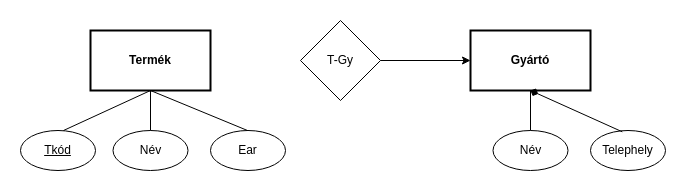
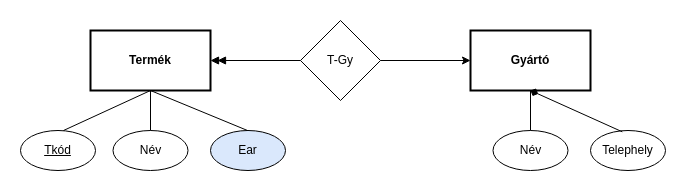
edge "T-Gy" -> "Termék": added
node "Ear": fillcolor #ffffff -> #dae8fc
